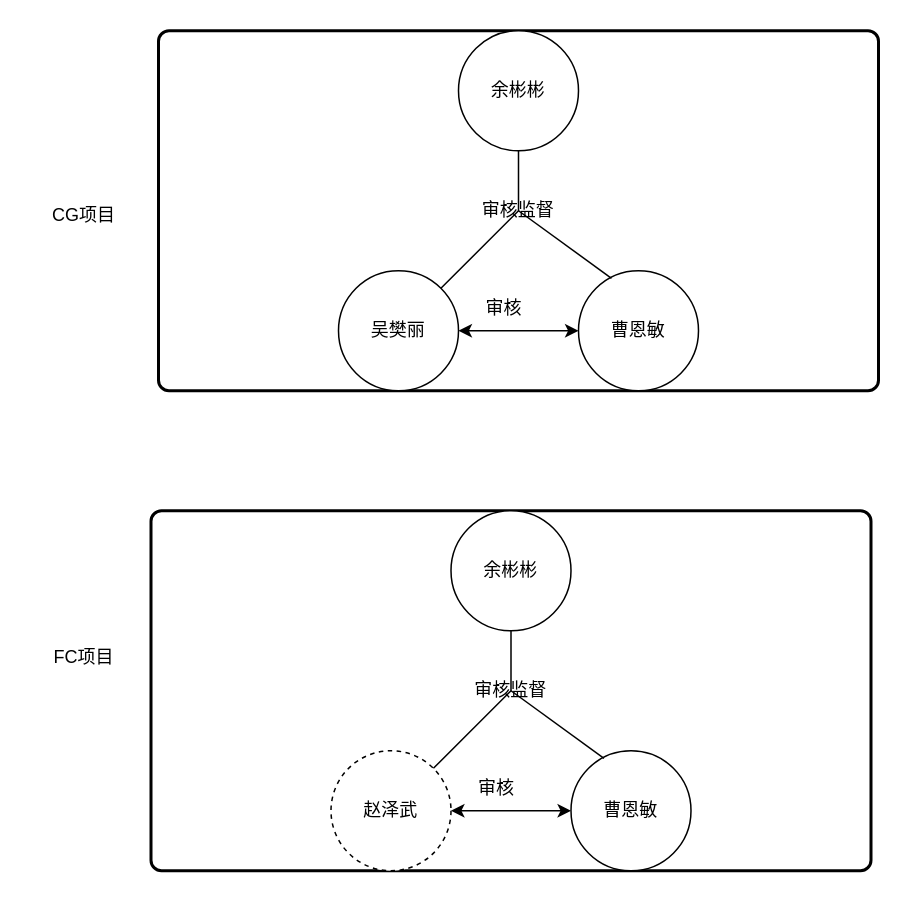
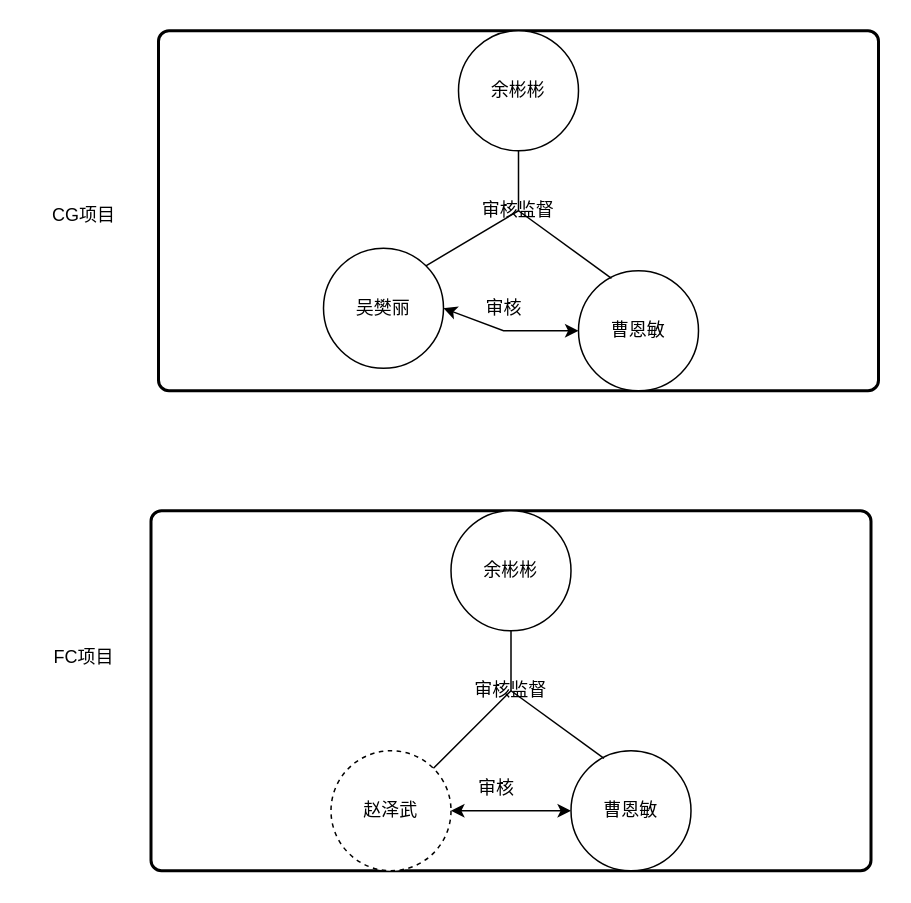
node "吴樊丽": moved (398, 331) -> (383, 308)
